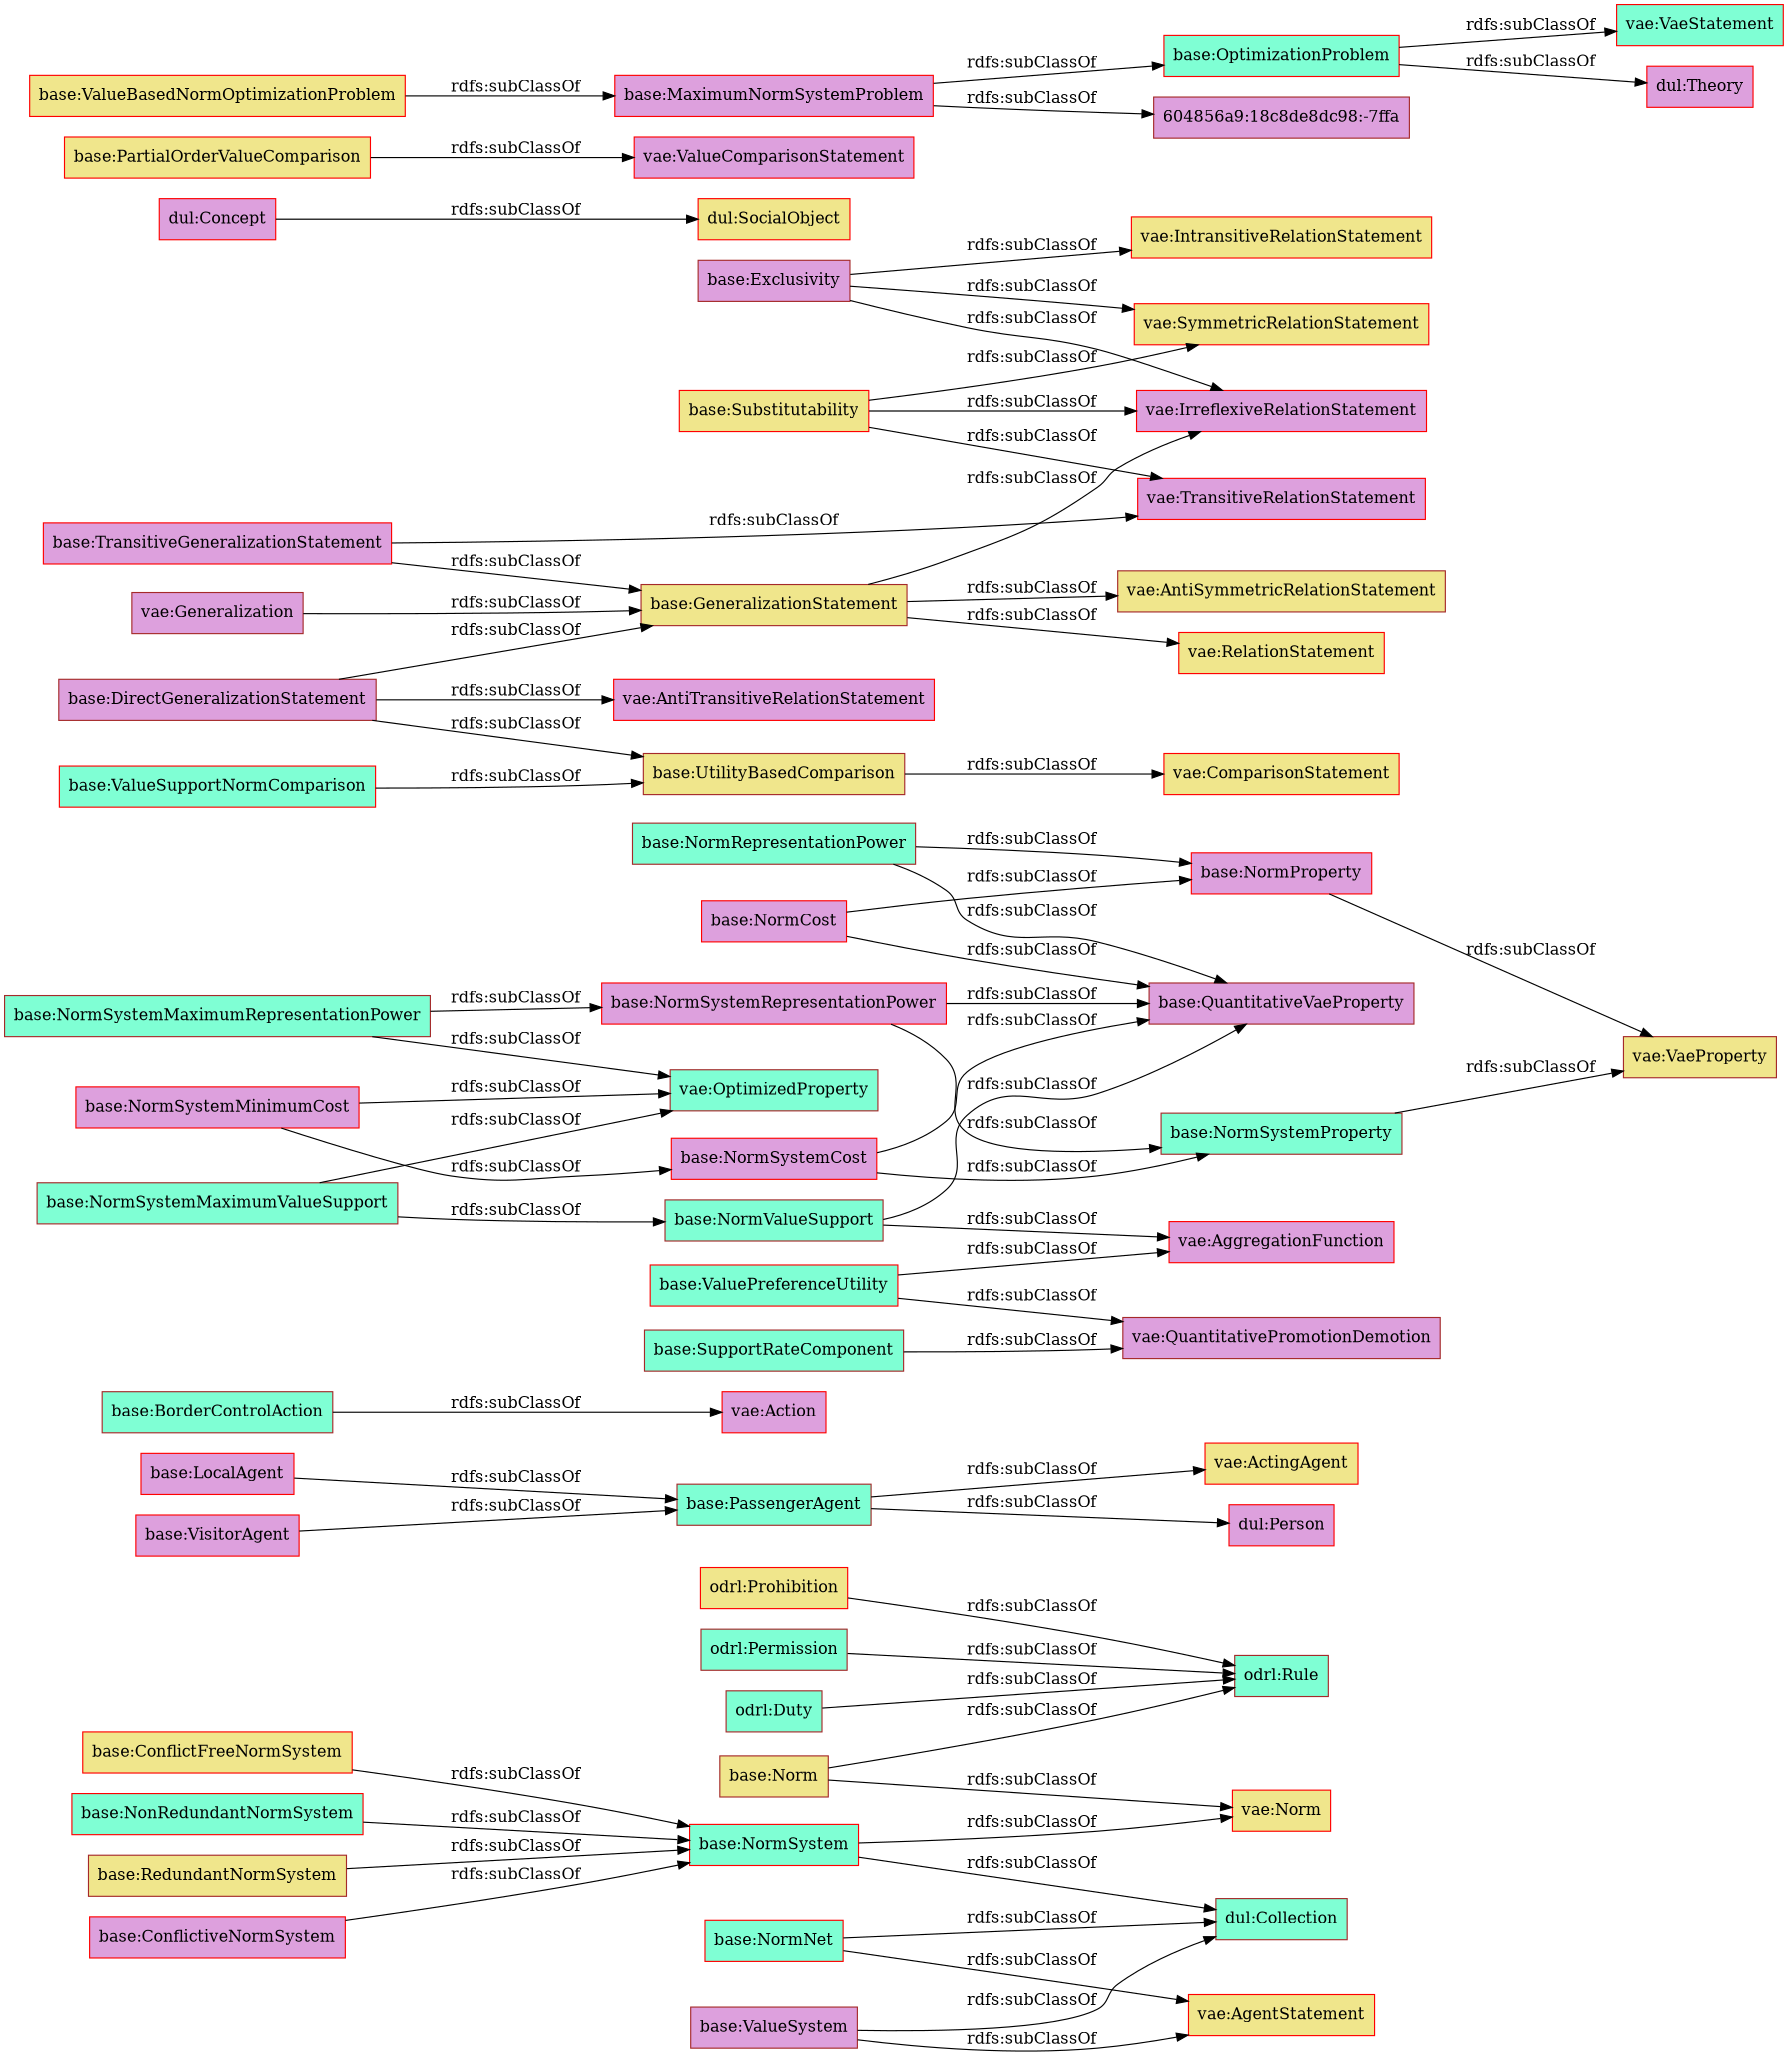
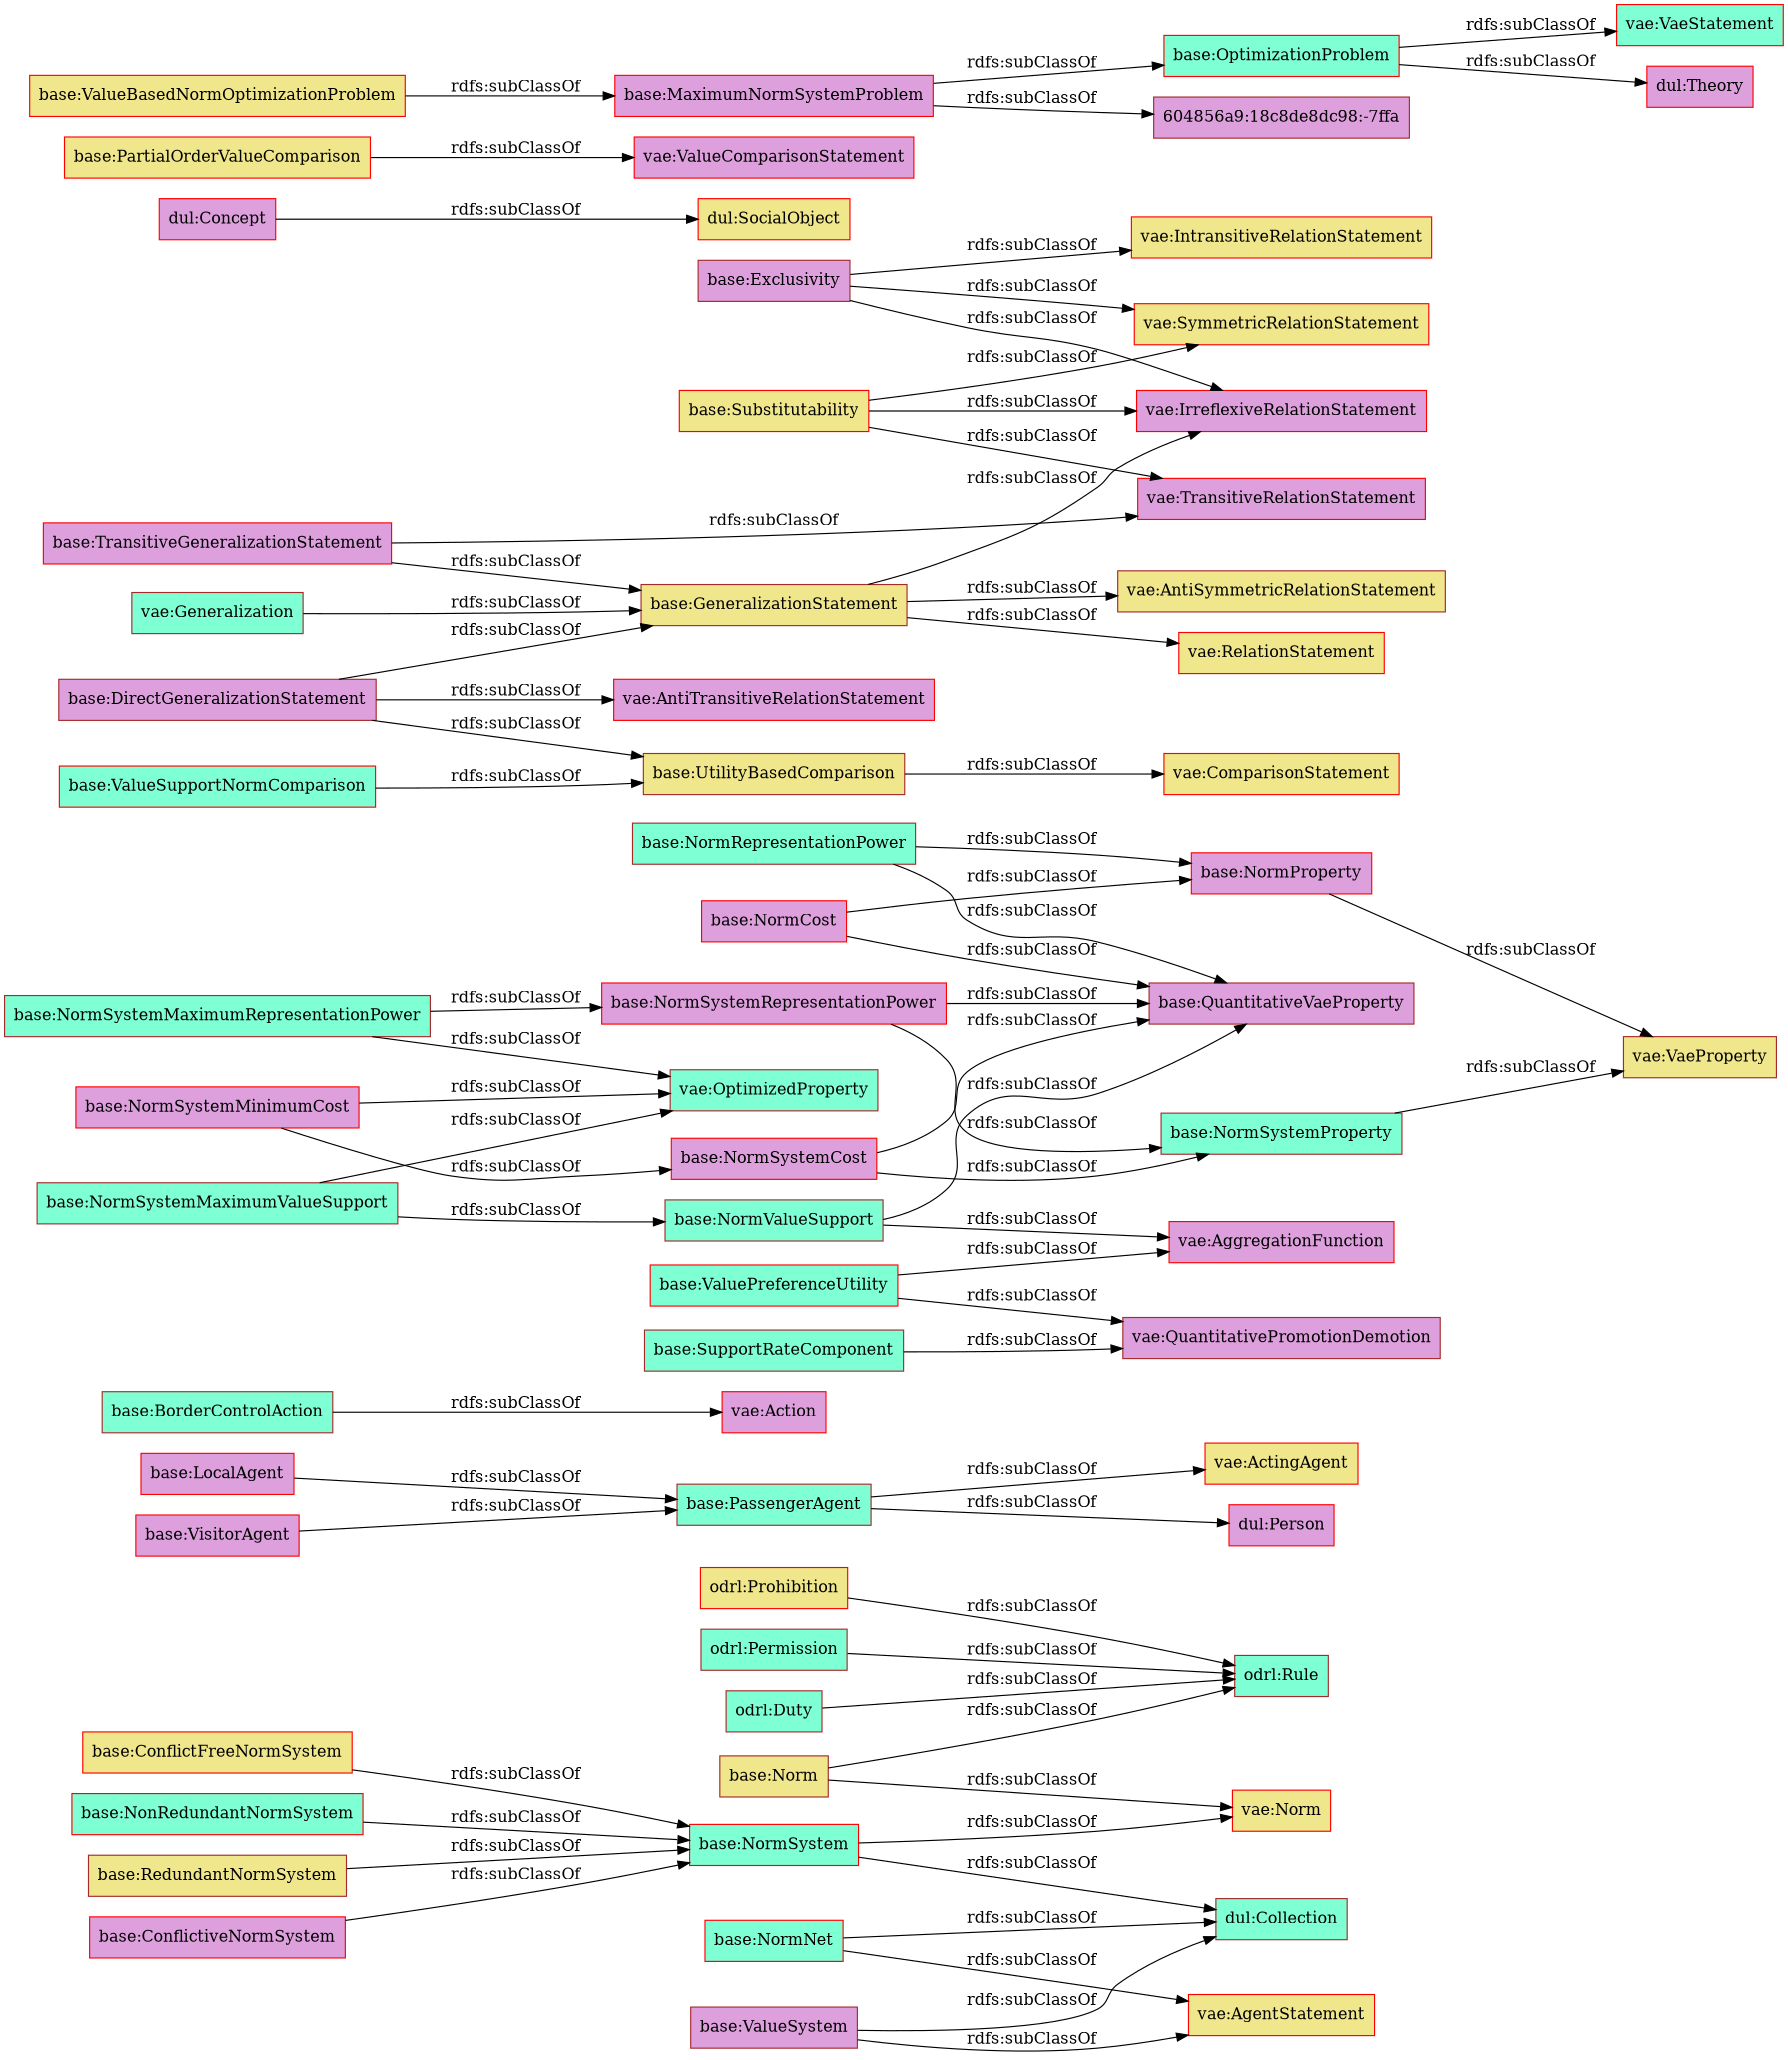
node "vae:Generalization": fillcolor plum -> aquamarine
